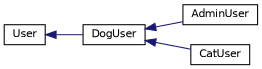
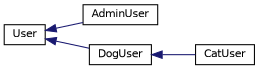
edge "AdminUser" -> "DogUser": now "AdminUser" -> "User"
